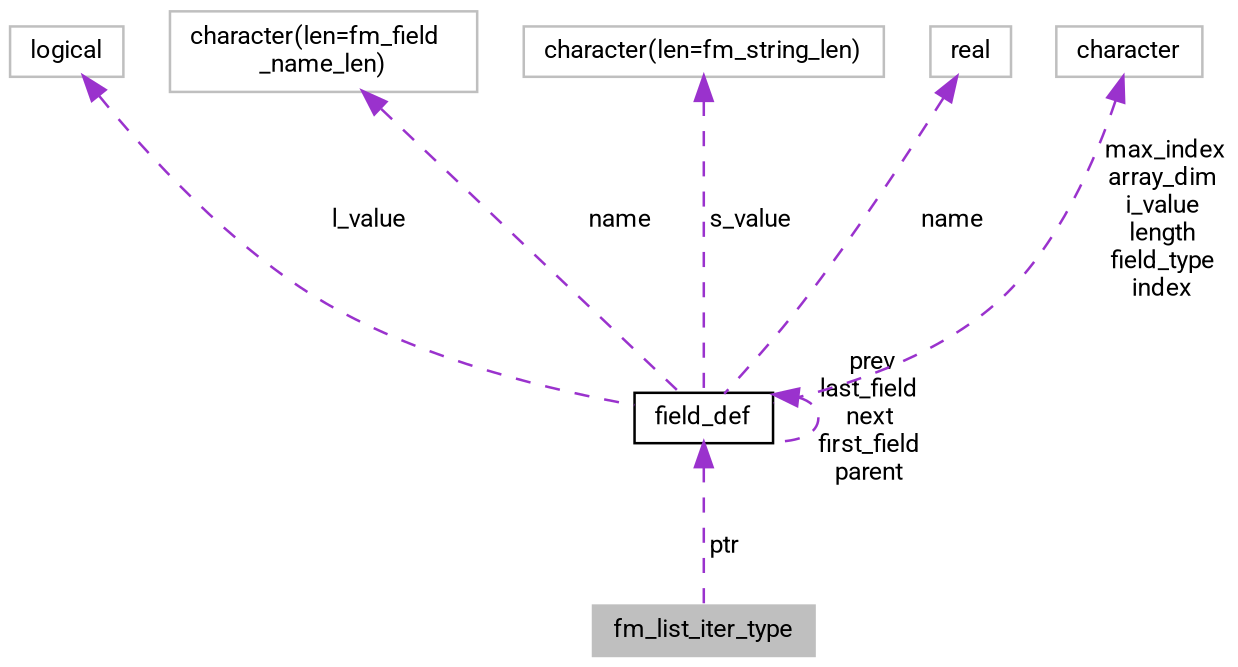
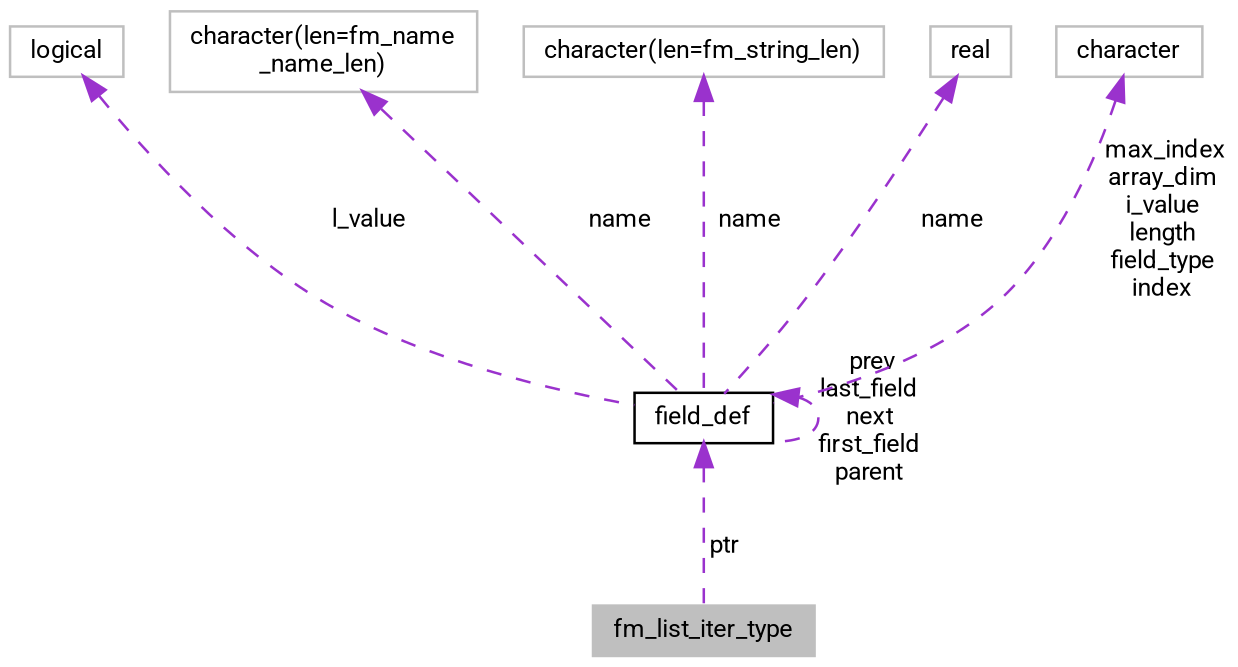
node "character(len=fm_field _name_len)": label "character(len=fm_field _name_len)" -> "character(len=fm_name _name_len)"
edge "field_def" -> "character(len=fm_string_len)": label " s_value" -> " name"
